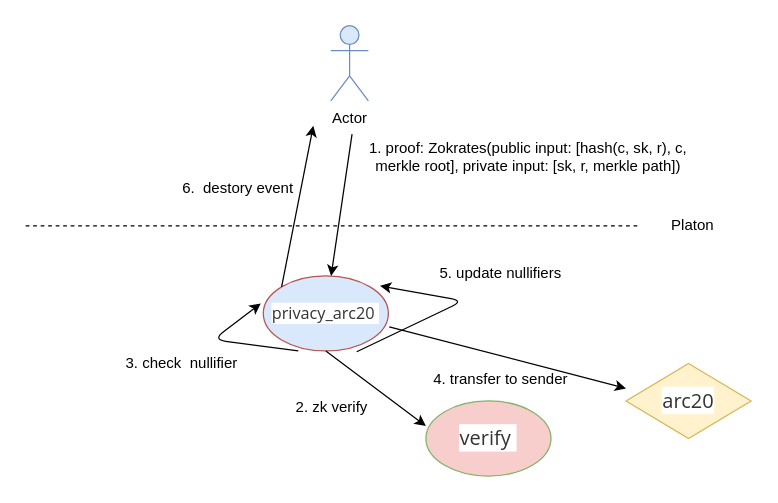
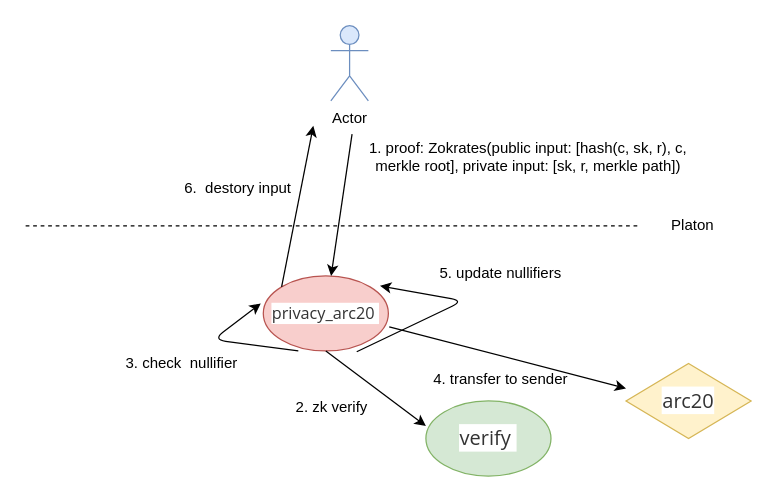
node "6. destory event": label "6. destory event" -> "6. destory input"
node "privacy_arc20": fillcolor #dae8fc -> #f8cecc
node "verify": fillcolor #f8cecc -> #d5e8d4
